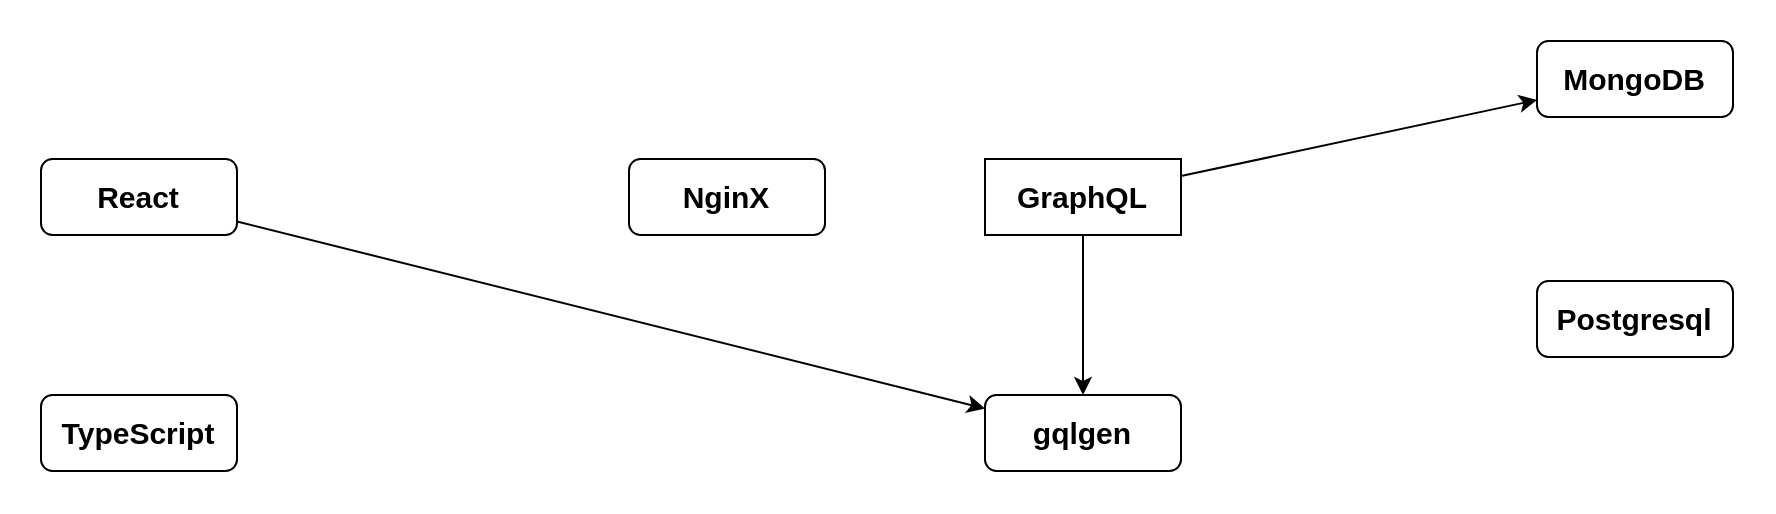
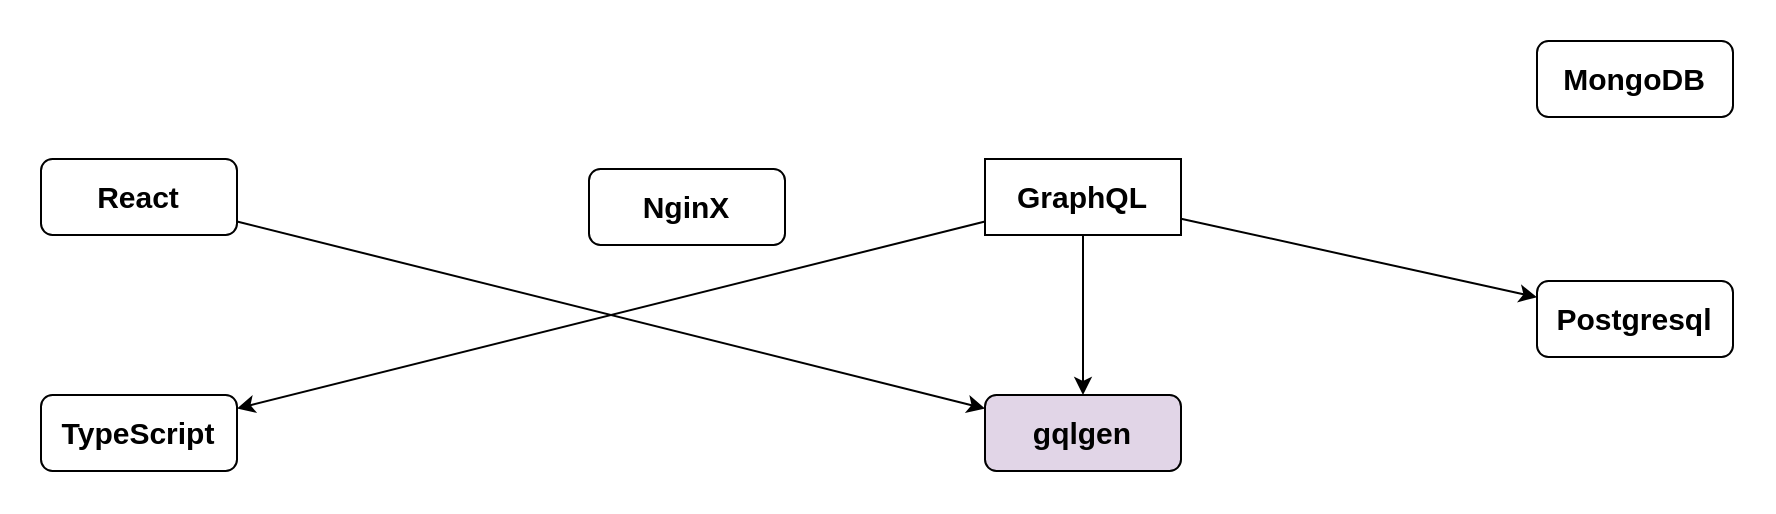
edge "GraphQL" -> "MongoDB": now "GraphQL" -> "TypeScript"
node "NginX": moved (727, 197) -> (687, 207)
edge "GraphQL" -> "Postgresql": added
node "gqlgen": fillcolor #ffffff -> #e1d5e7
